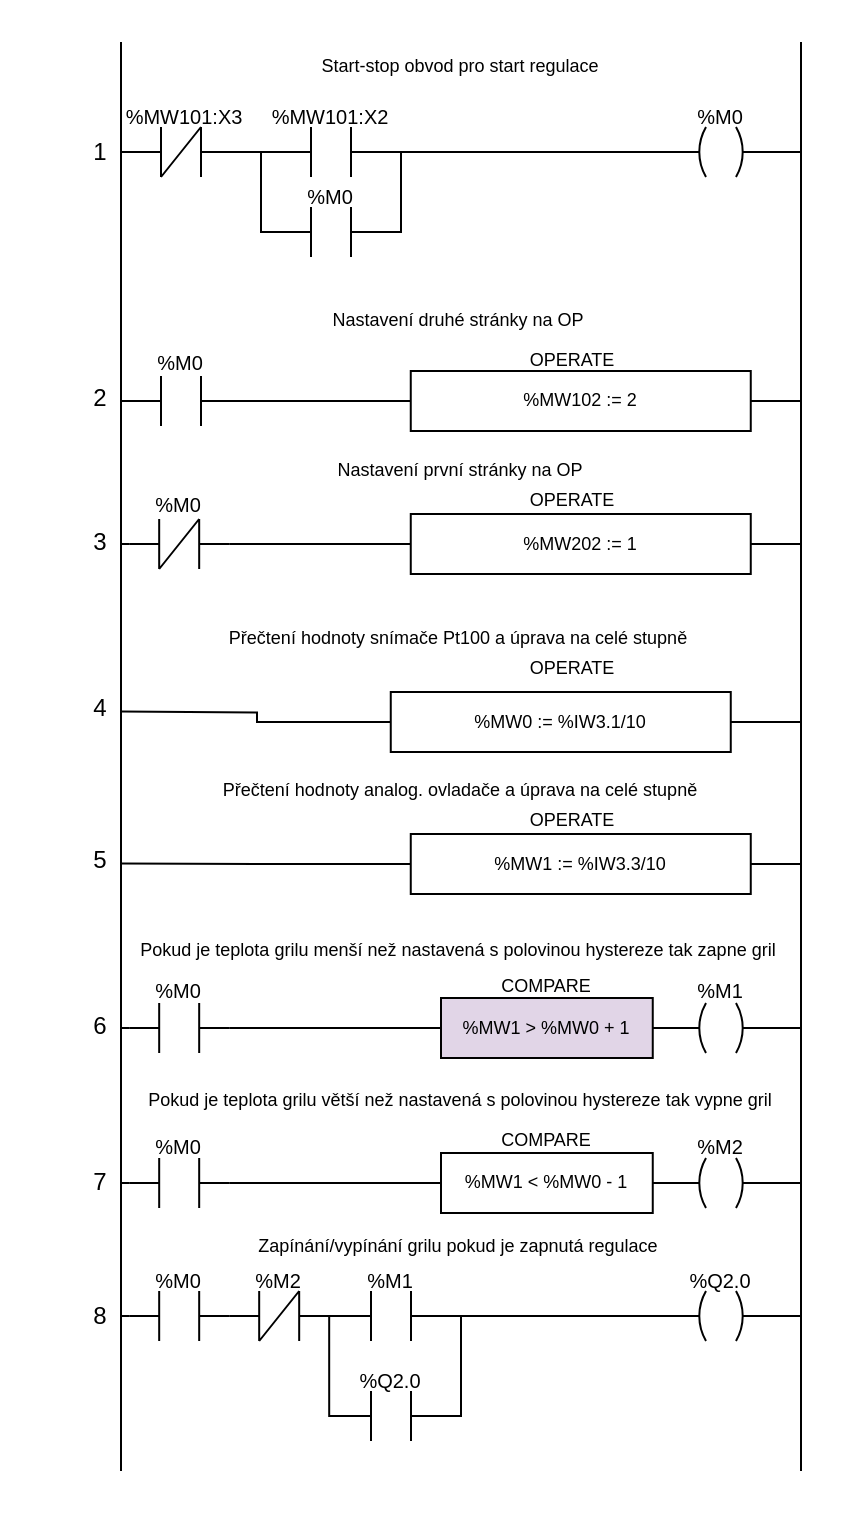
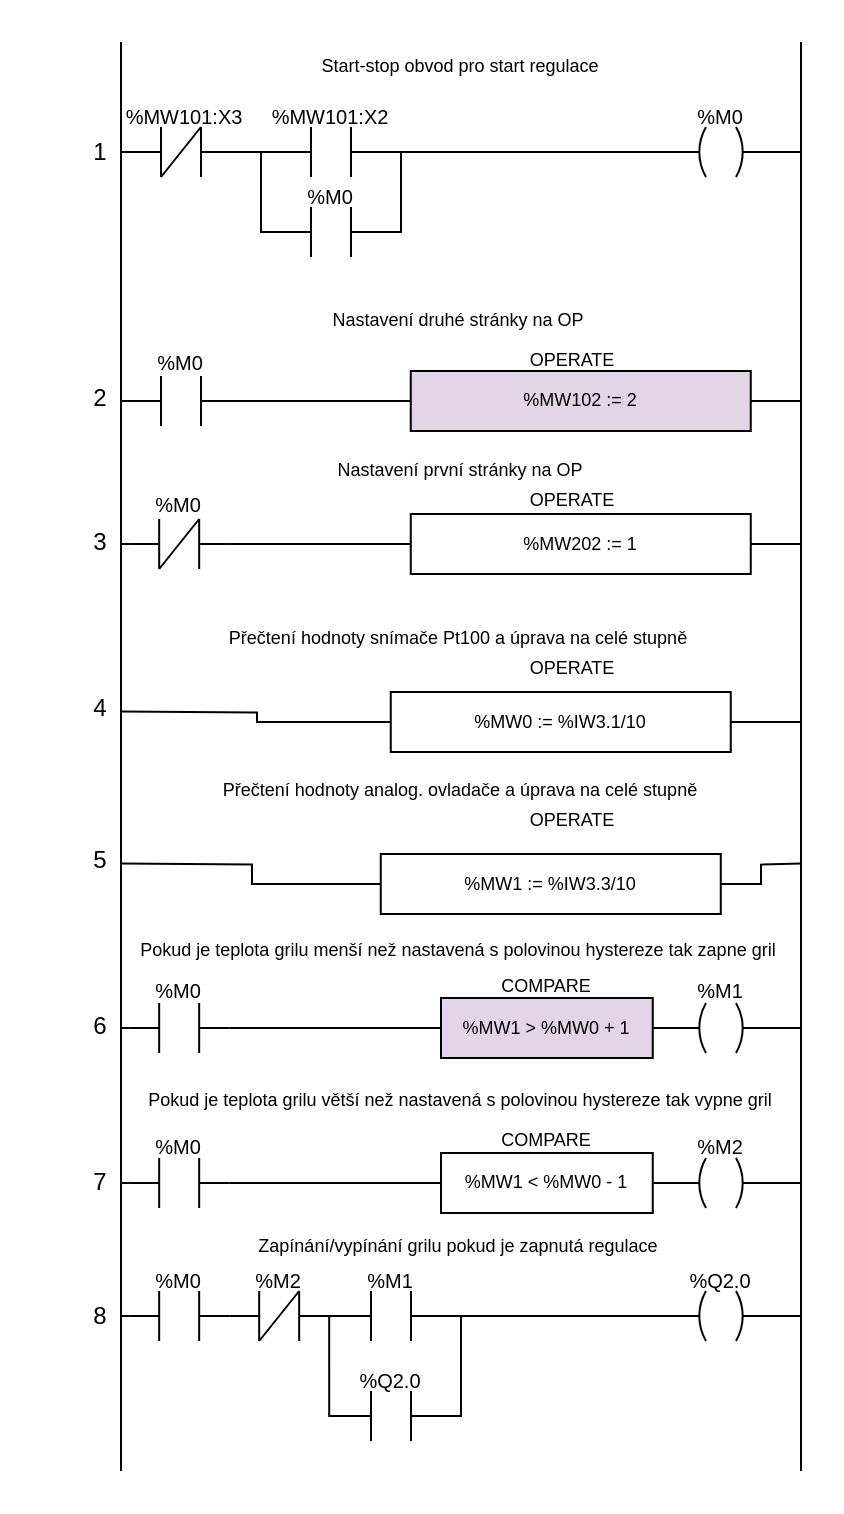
node "%MW102 := 2": fillcolor #ffffff -> #e1d5e7
node "%MW1 := %IW3.3/10": moved (581, 864) -> (551, 884)
